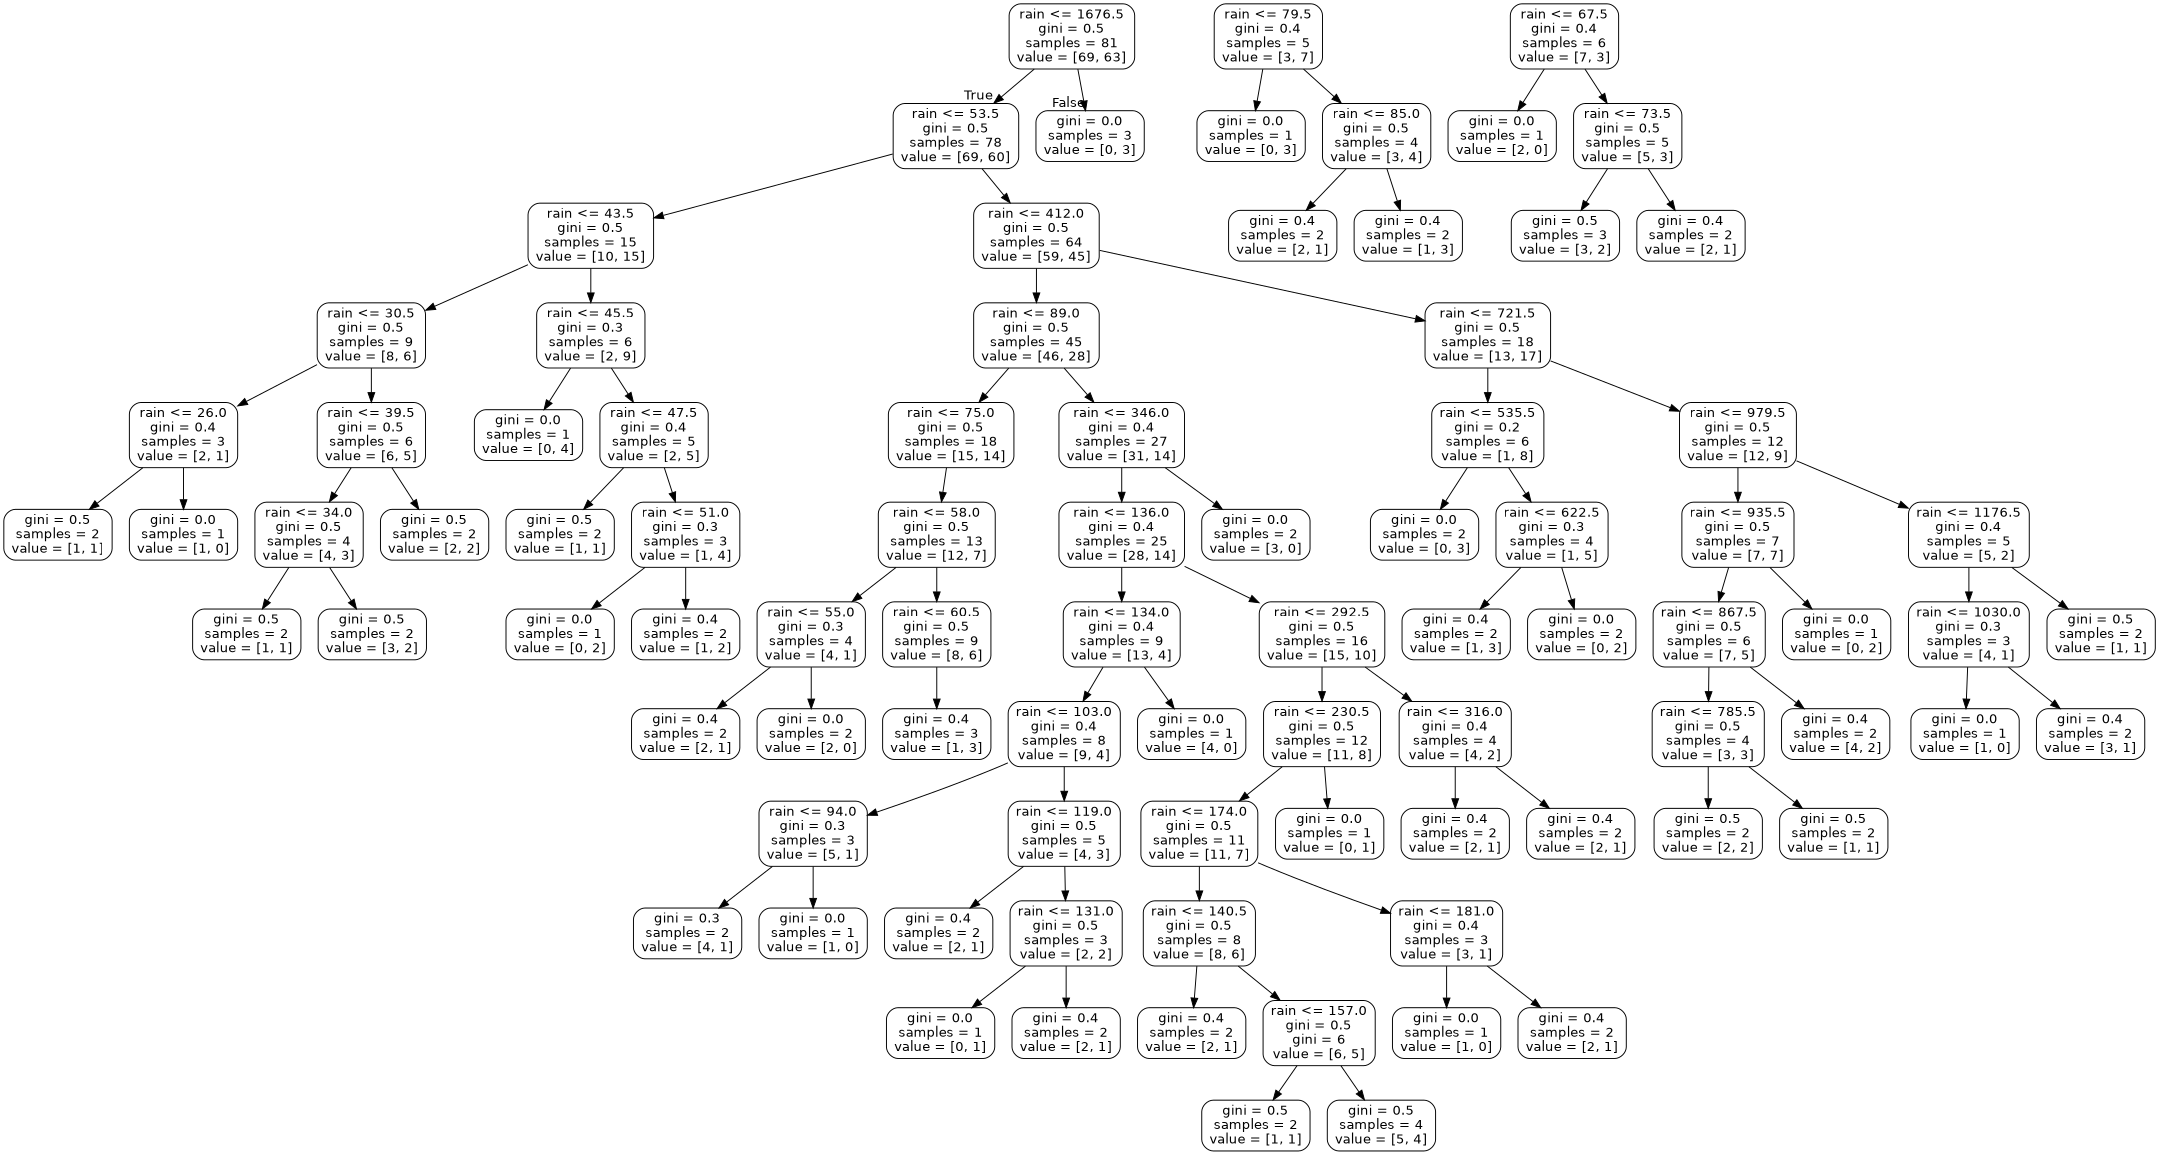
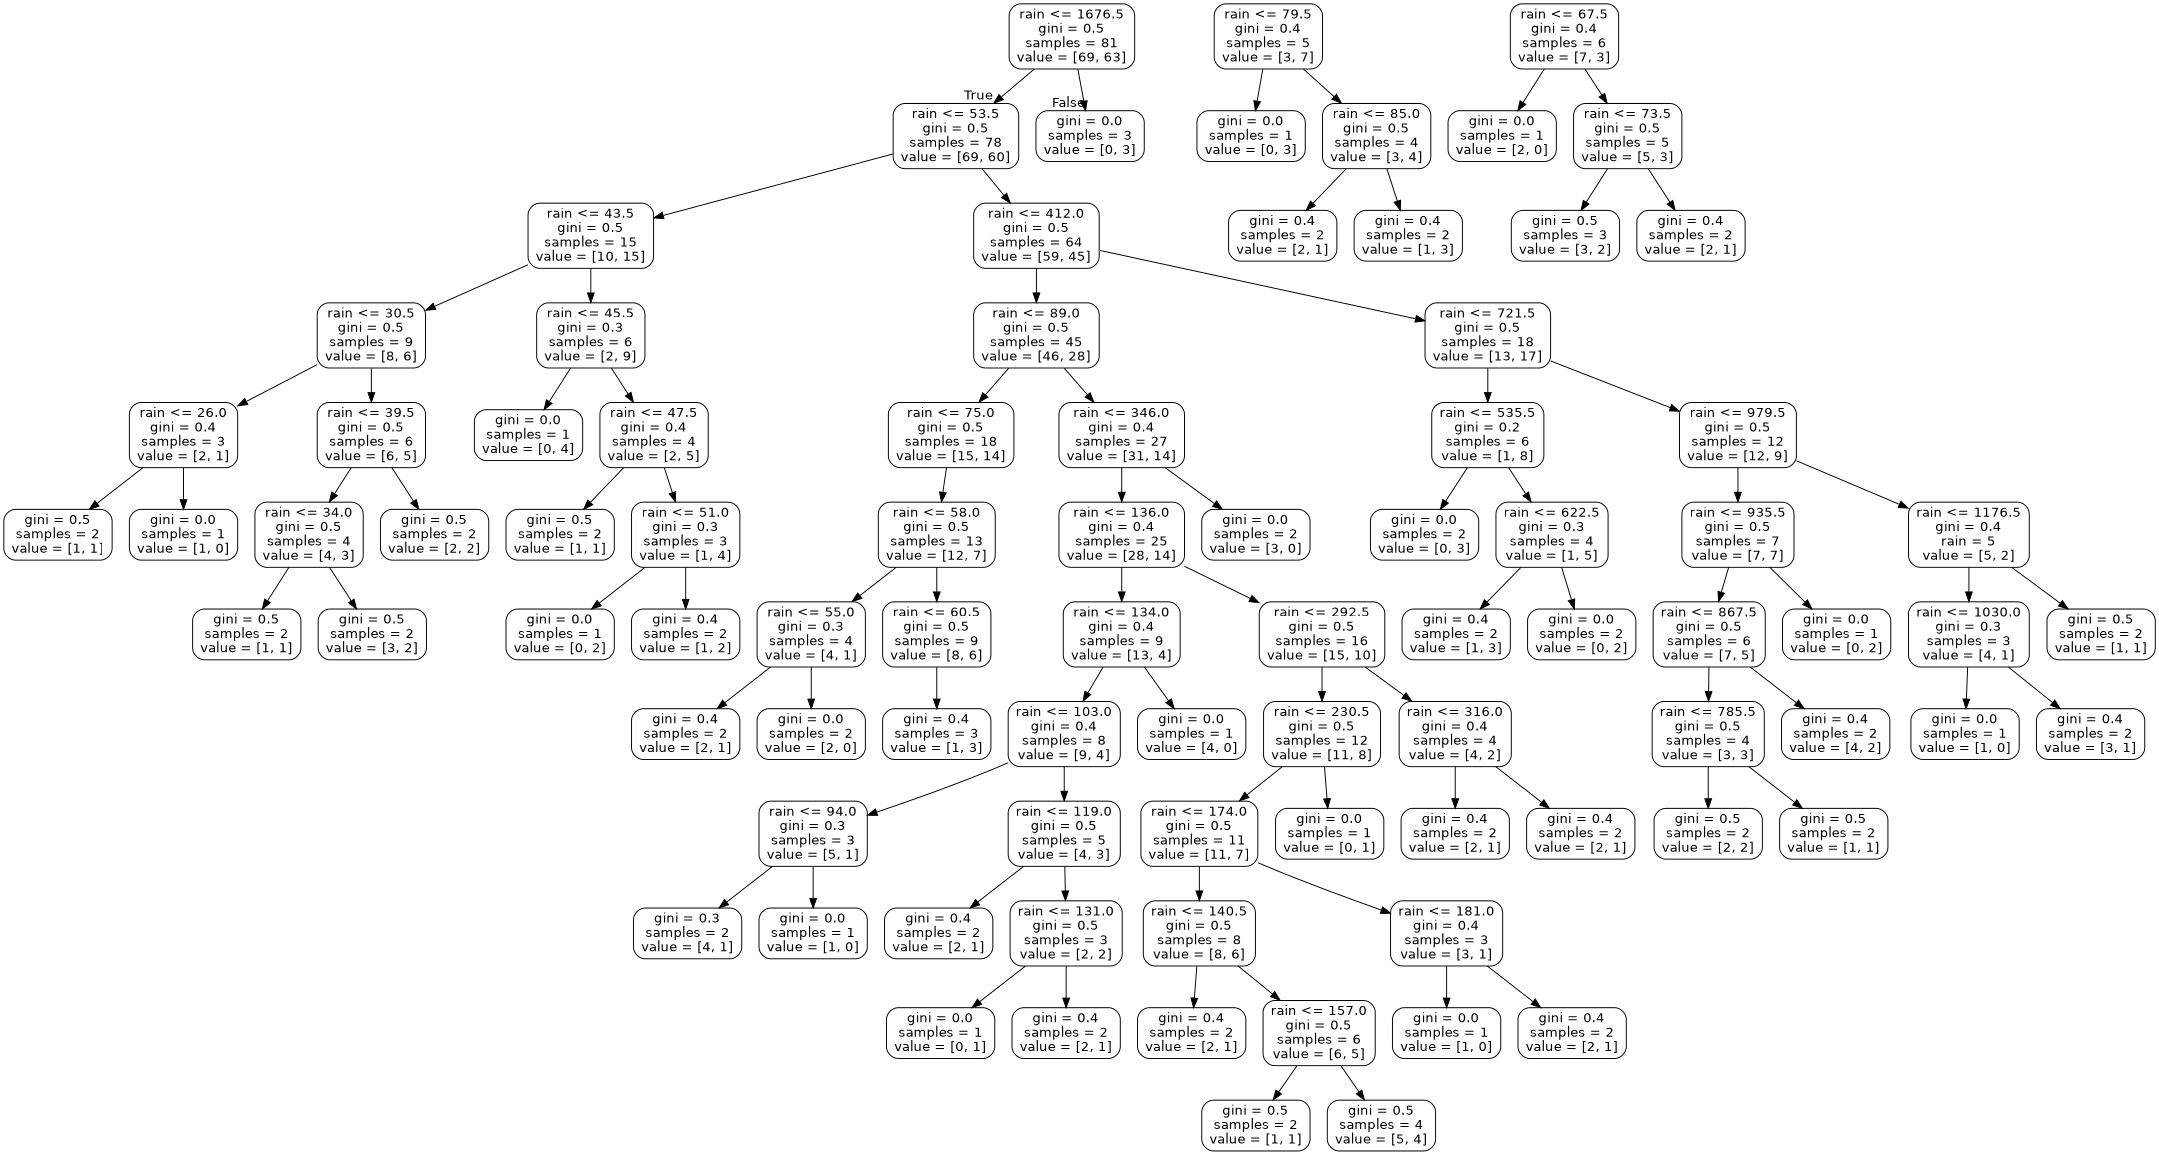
node "rain <= 47.5 gini = 0.4 samples = 5 value = [2, 5]": label "rain <= 47.5 gini = 0.4 samples = 5 value = [2, 5]" -> "rain <= 47.5 gini = 0.4 samples = 4 value = [2, 5]"
node "rain <= 1176.5 gini = 0.4 samples = 5 value = [5, 2]": label "rain <= 1176.5 gini = 0.4 samples = 5 value = [5, 2]" -> "rain <= 1176.5 gini = 0.4 rain = 5 value = [5, 2]"
node "rain <= 157.0 gini = 0.5 gini = 6 value = [6, 5]": label "rain <= 157.0 gini = 0.5 gini = 6 value = [6, 5]" -> "rain <= 157.0 gini = 0.5 samples = 6 value = [6, 5]"
